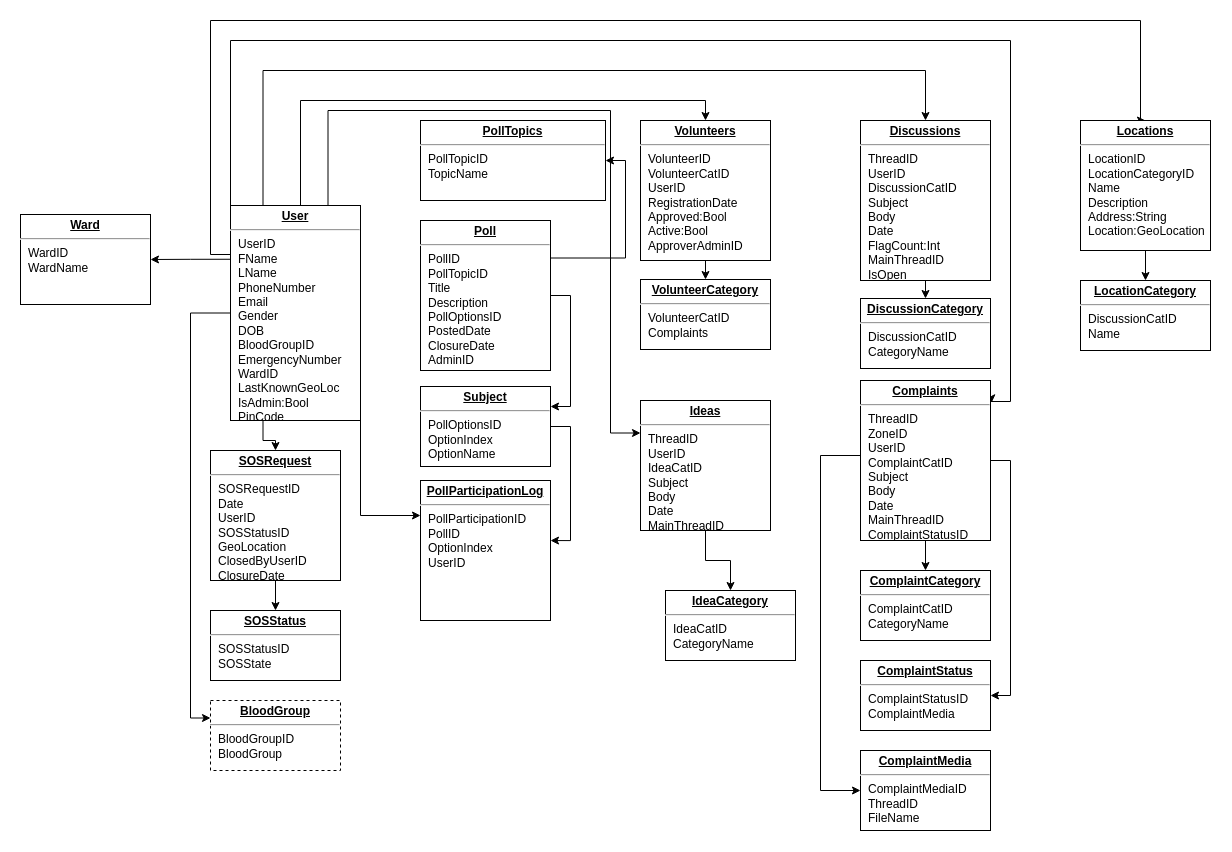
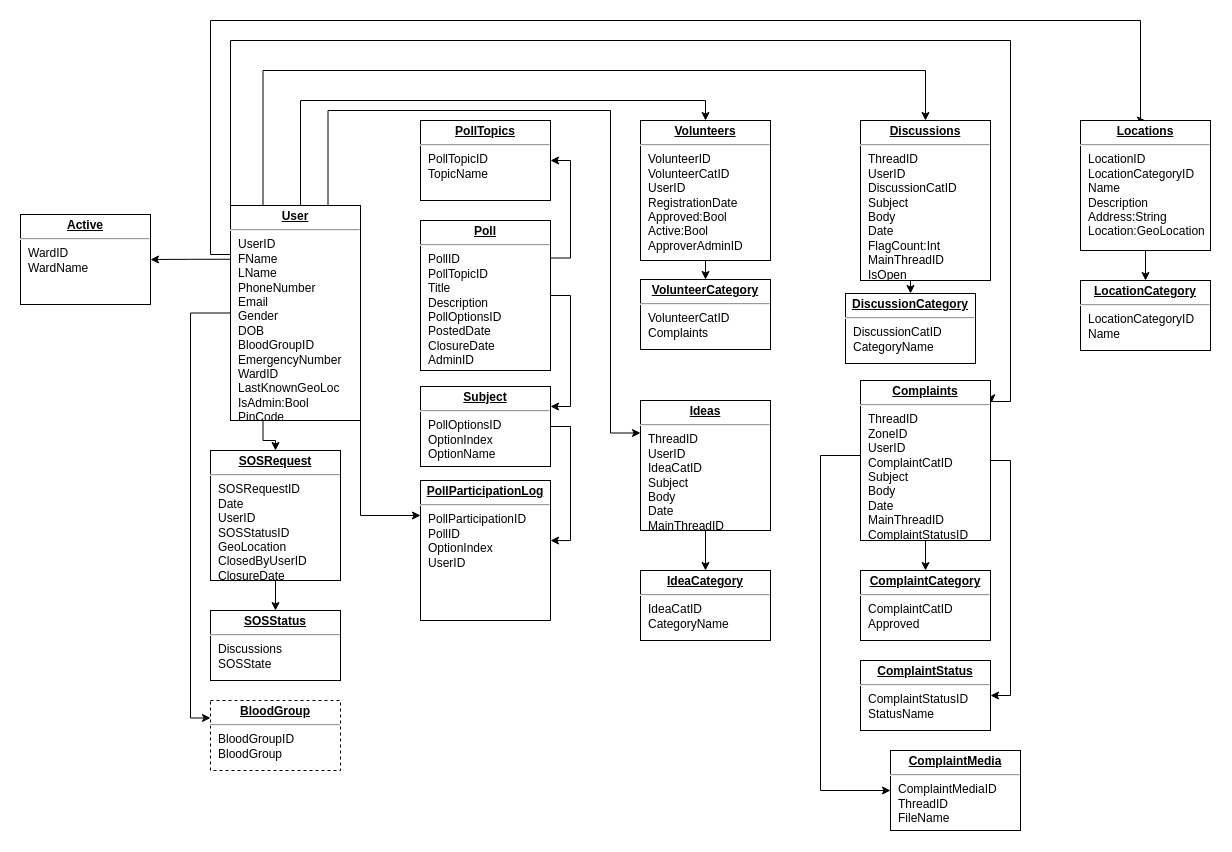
node "PollTopics PollTopicID TopicName": size 185x80 -> 130x80
node "Ward WardID WardName": label "Ward WardID WardName" -> "Active WardID WardName"
node "LocationCategory DiscussionCatID Name": label "LocationCategory DiscussionCatID Name" -> "LocationCategory LocationCategoryID Name"
node "DiscussionCategory DiscussionCatID CategoryName": moved (926, 334) -> (911, 329)
node "ComplaintCategory ComplaintCatID CategoryName": label "ComplaintCategory ComplaintCatID CategoryName" -> "ComplaintCategory ComplaintCatID Approved"
node "IdeaCategory IdeaCatID CategoryName": moved (731, 626) -> (706, 606)
node "SOSStatus SOSStatusID SOSState": label "SOSStatus SOSStatusID SOSState" -> "SOSStatus Discussions SOSState"
node "ComplaintStatus ComplaintStatusID ComplaintMedia": label "ComplaintStatus ComplaintStatusID ComplaintMedia" -> "ComplaintStatus ComplaintStatusID StatusName"
node "ComplaintMedia ComplaintMediaID ThreadID FileName": moved (926, 791) -> (956, 791)
